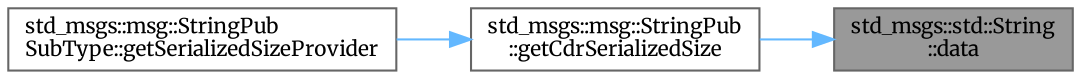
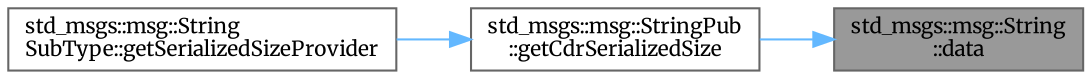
node "std_msgs::msg::StringPub SubType::getSerializedSizeProvider": label "std_msgs::msg::StringPub SubType::getSerializedSizeProvider" -> "std_msgs::msg::String SubType::getSerializedSizeProvider"
node "std_msgs::std::String ::data": label "std_msgs::std::String ::data" -> "std_msgs::msg::String ::data"
